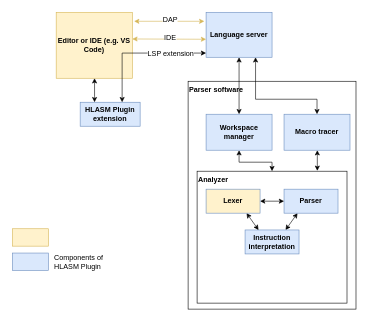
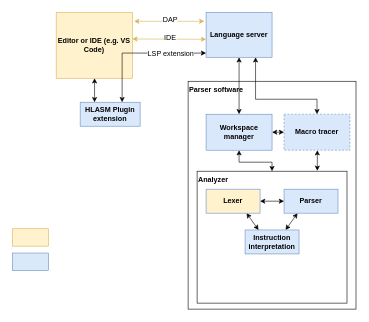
edge "Workspace manager" -- "Macro tracer": added
node "Macro tracer": style solid -> dashed
node "Components of HLASM Plugin": removed
